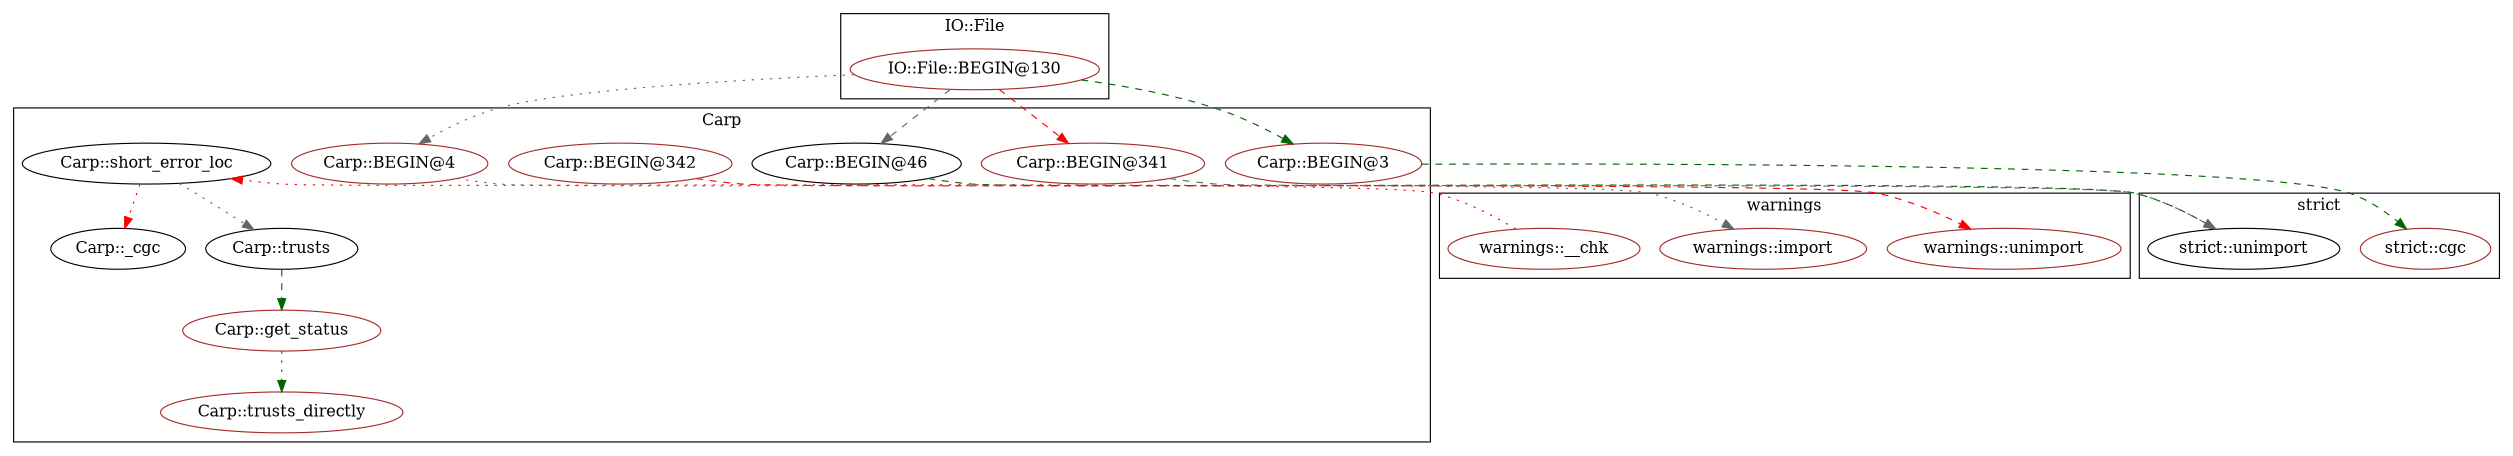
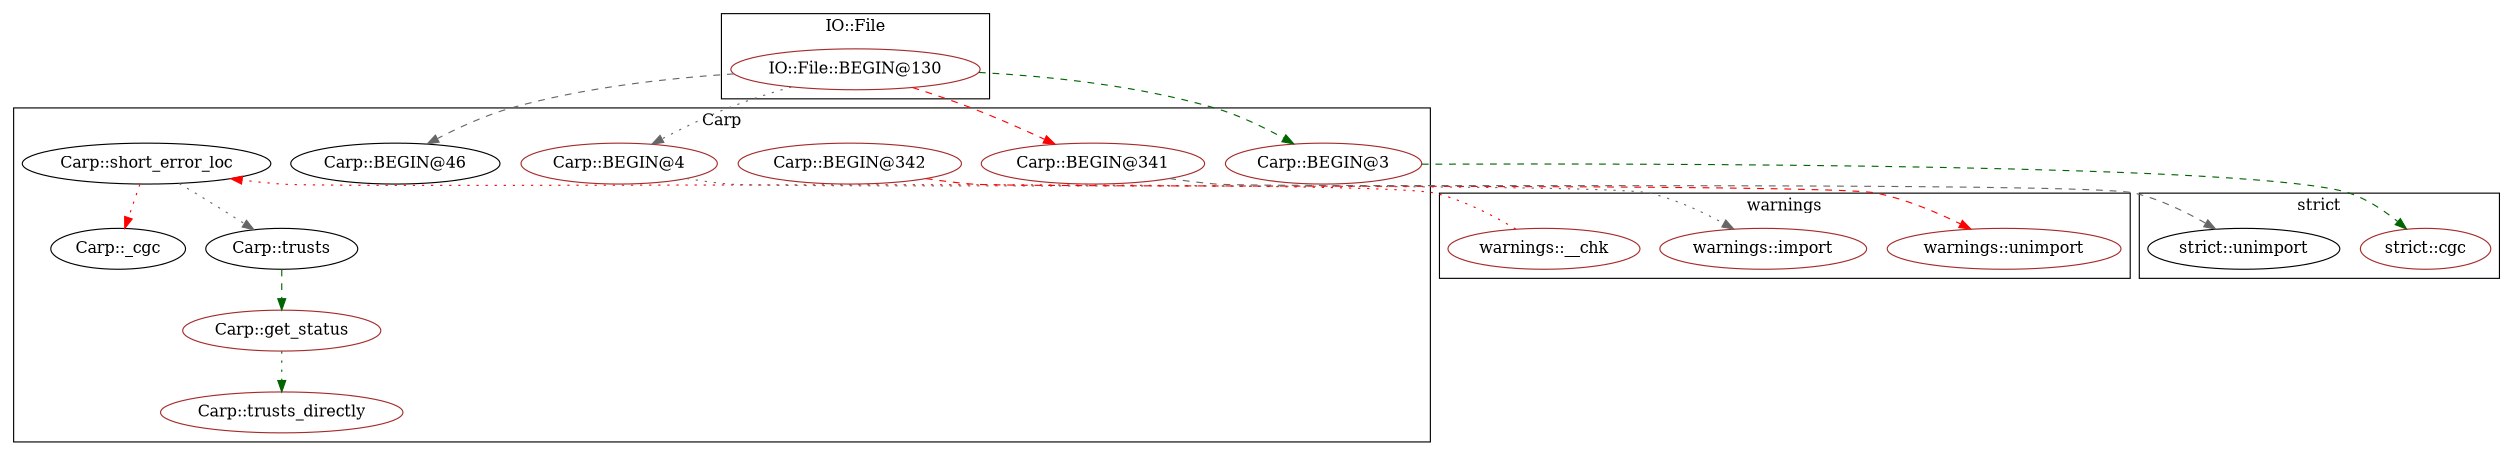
edge "Carp::BEGIN@46" -> "strict::unimport": removed
